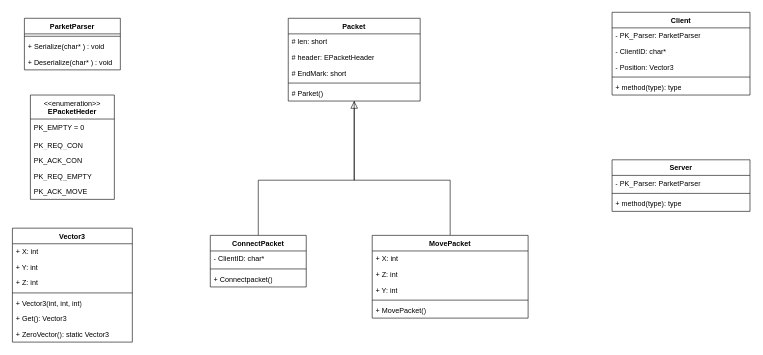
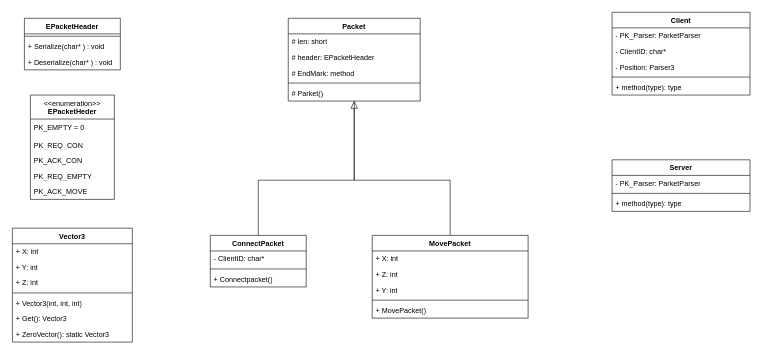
node "ParketParser": label "ParketParser" -> "EPacketHeader"
node "- Position: Vector3": label "- Position: Vector3" -> "- Position: Parser3"
node "# EndMark: short": label "# EndMark: short" -> "# EndMark: method"
